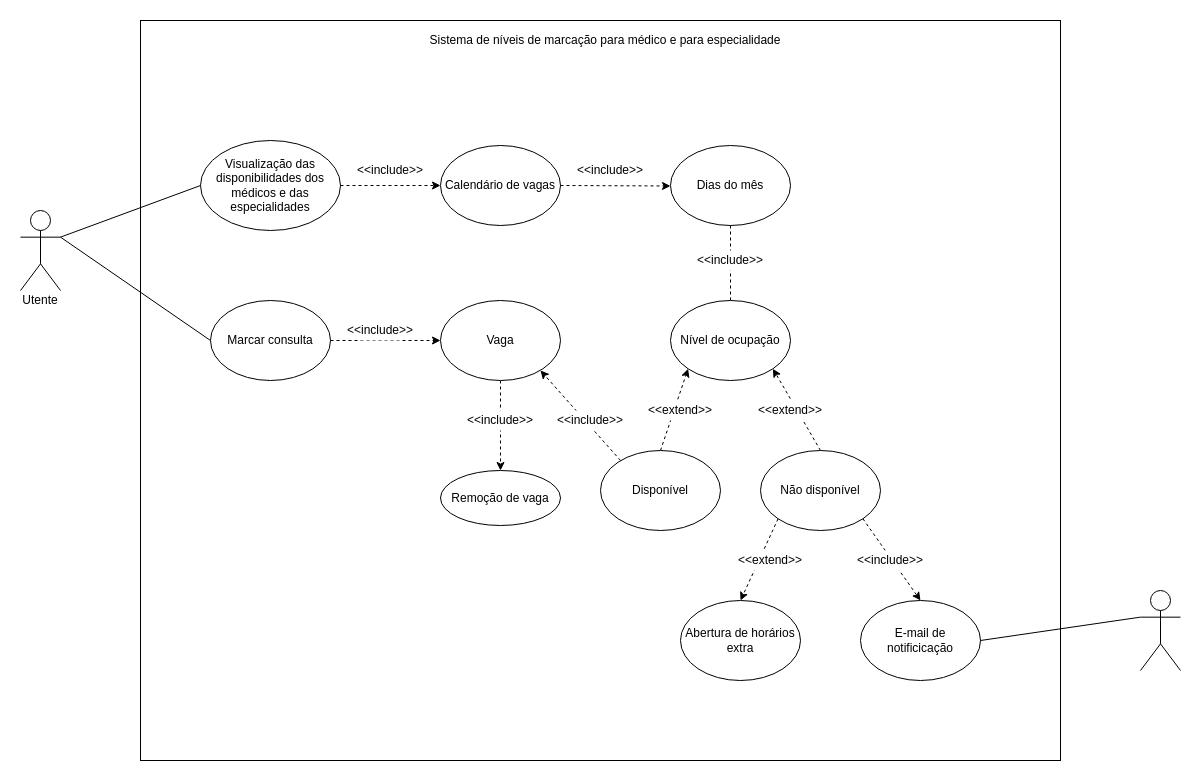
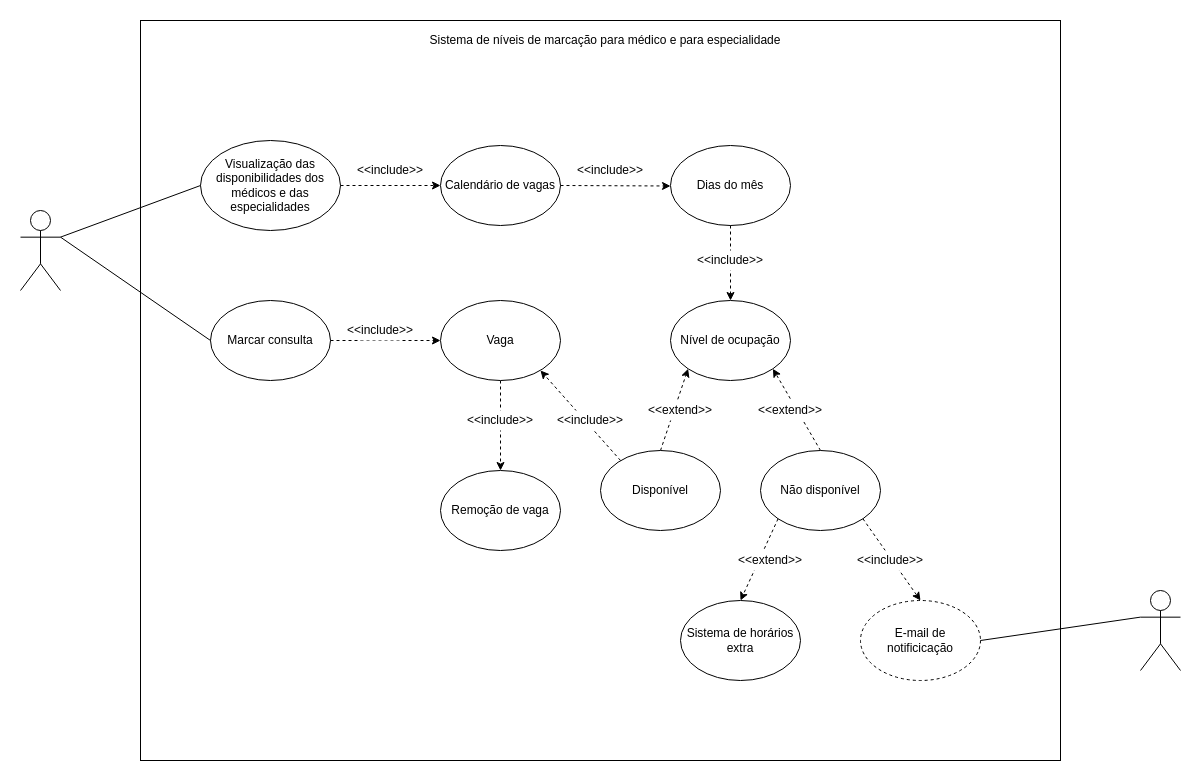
edge "Dias do mês" -- "Nível de ocupação": arrowhead none -> classic
node "Utente": removed
node "Remoção de vaga": size 120x55 -> 120x80
node "Abertura de horários extra": label "Abertura de horários extra" -> "Sistema de horários extra"
node "E-mail de notificicação": style solid -> dashed
